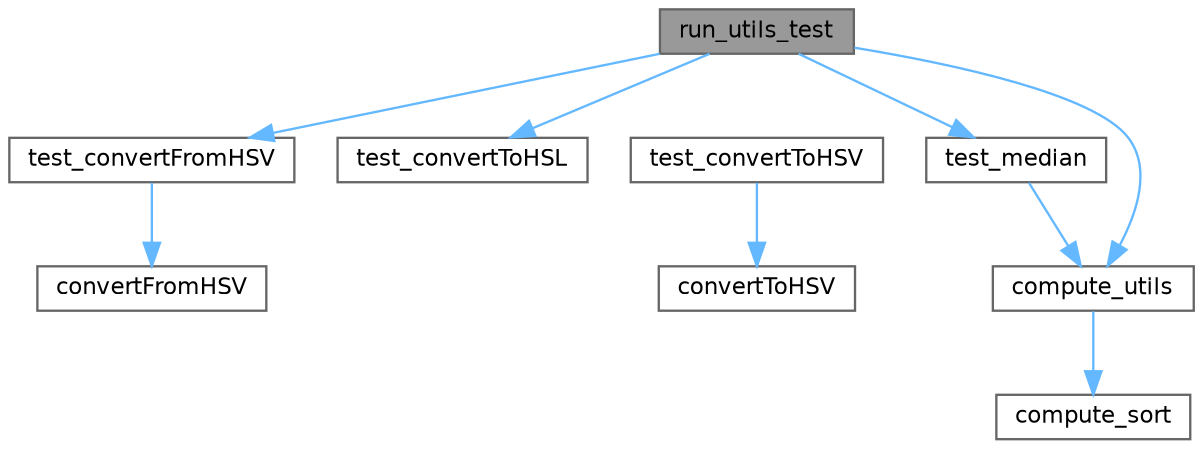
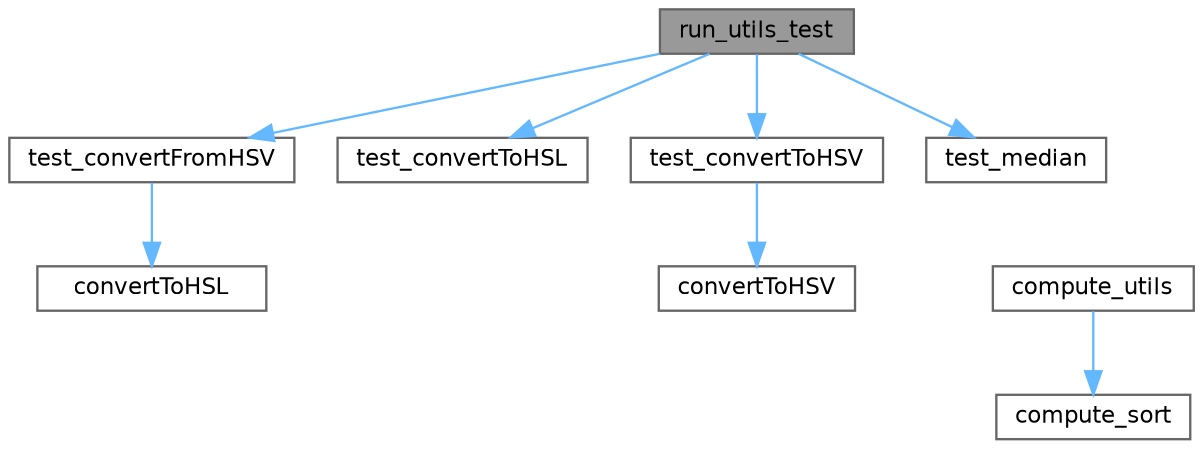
edge "run_utils_test" -> "compute_utils": now "run_utils_test" -> "test_convertToHSV"
edge "test_median" -> "compute_utils": removed
node "convertFromHSV": label "convertFromHSV" -> "convertToHSL"
